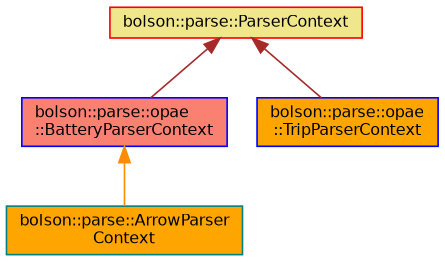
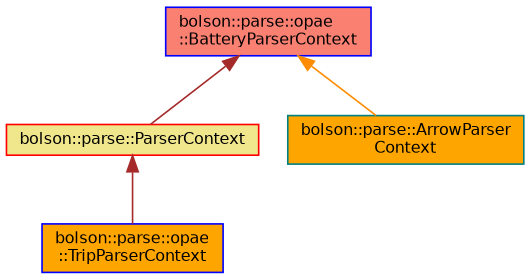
edge "bolson::parse::opae ::BatteryParserContext" -> "bolson::parse::ParserContext": reversed
